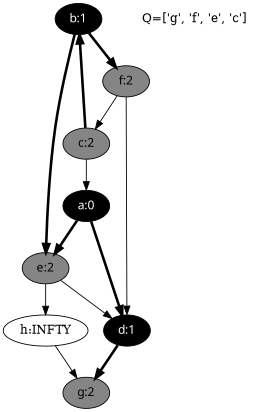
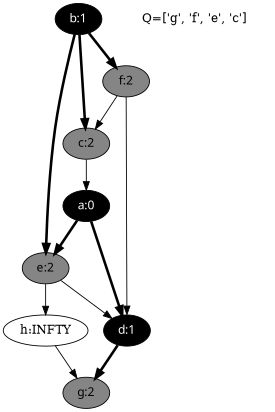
edge "c:2" -> "b:1": reversed
